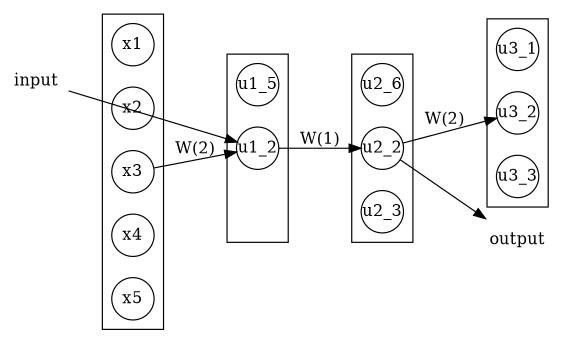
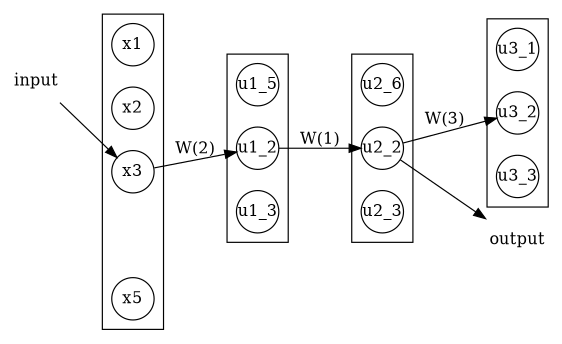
edge "input" -> "u1_2": now "input" -> "x3"
edge "u2_2" -> "u3_2": label "W(2)" -> "W(3)"
node "u1_3": added
node "x4": removed
